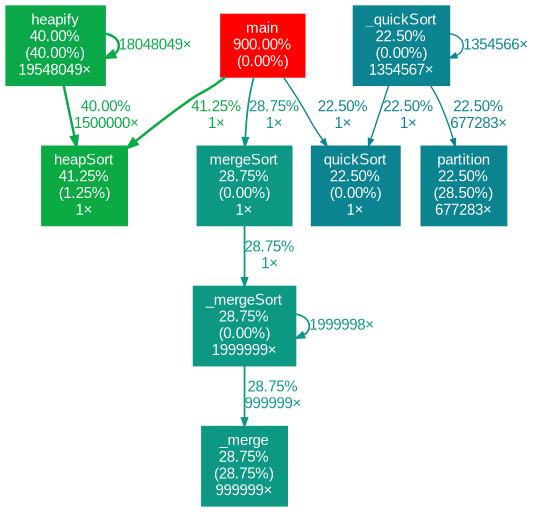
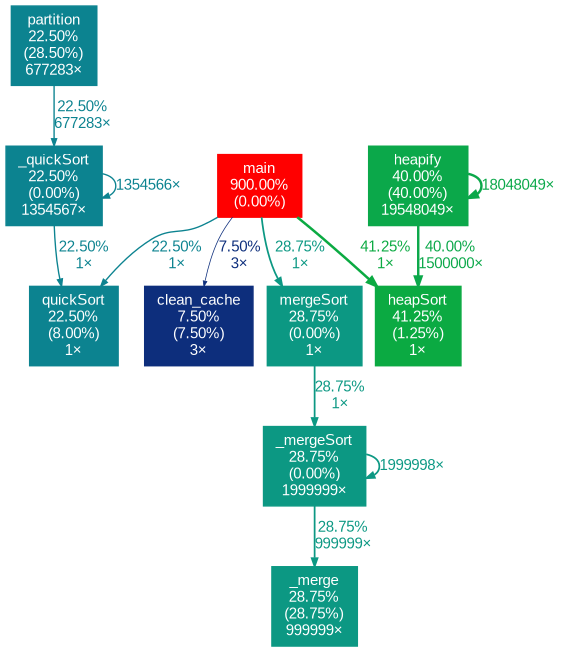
edge "_quickSort 22.50% (0.00%) 1354567×" -> "partition 22.50% (28.50%) 677283×": reversed
node "quickSort 22.50% (0.00%) 1×": label "quickSort 22.50% (0.00%) 1×" -> "quickSort 22.50% (8.00%) 1×"
node "clean_cache 7.50% (7.50%) 3×": added
